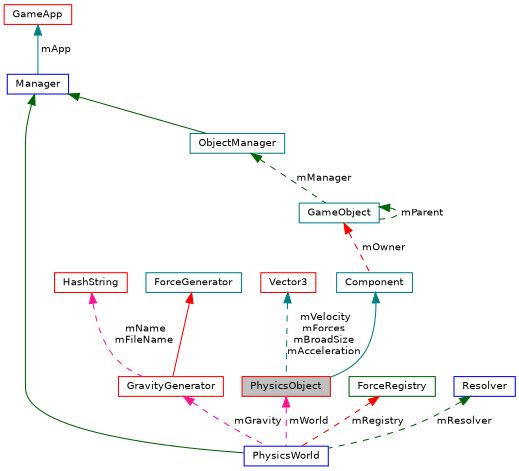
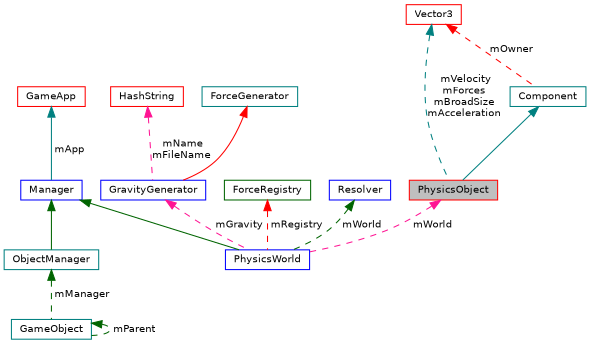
edge "Component" -> "GameObject": now "Component" -> "Vector3"
node "GravityGenerator": color red -> blue
edge "PhysicsWorld" -> "Resolver": label " mResolver" -> " mWorld"
